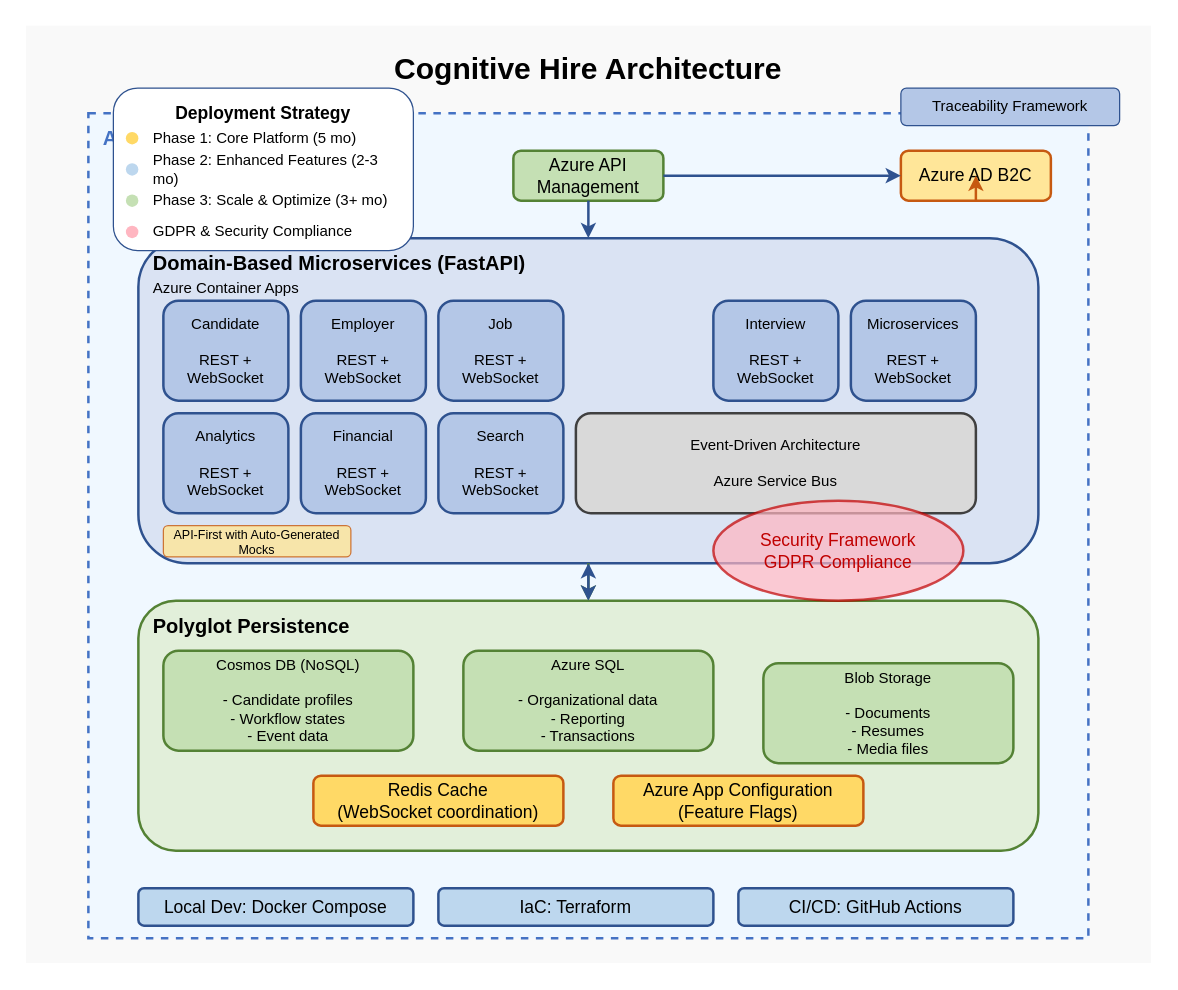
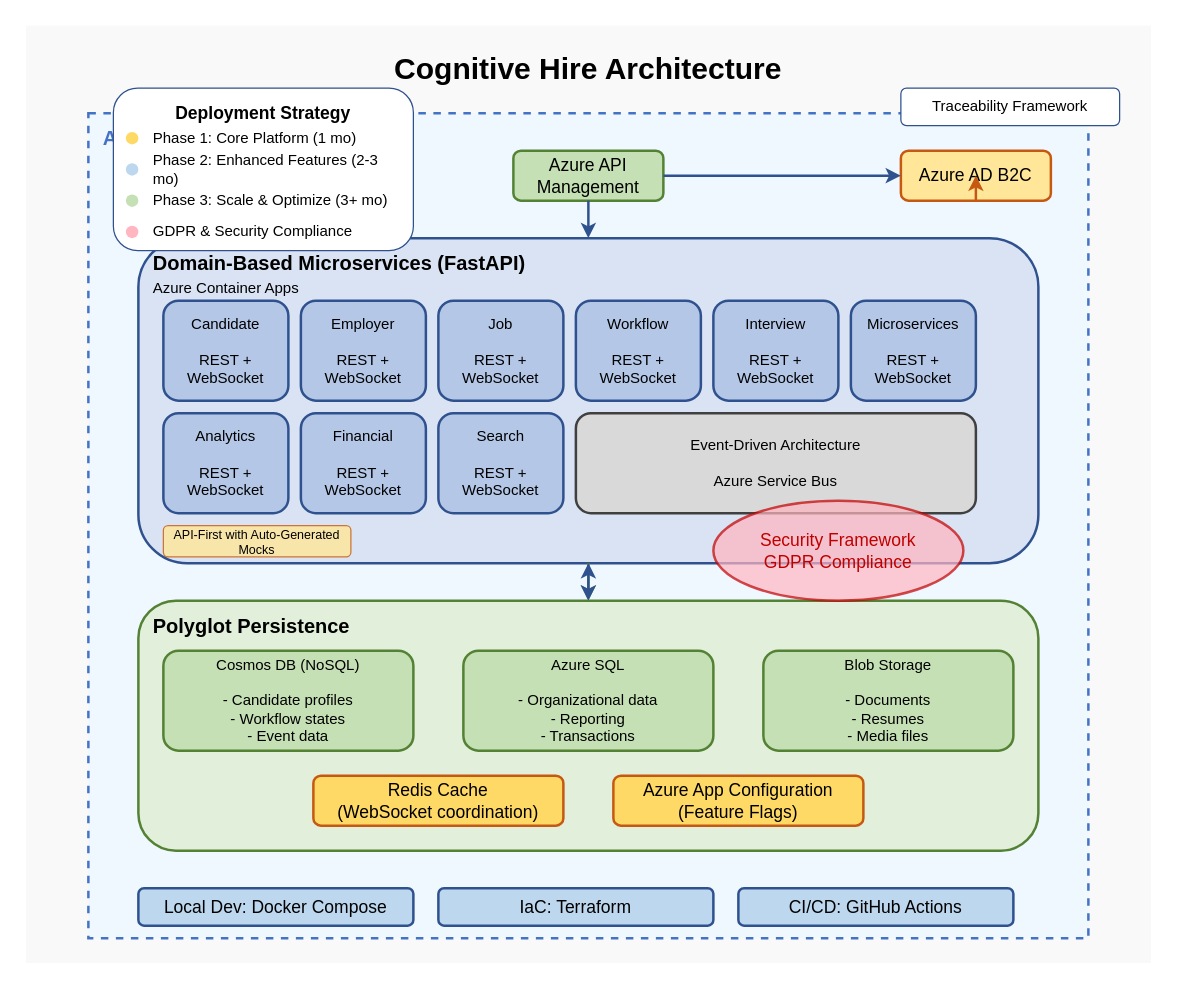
node "Traceability Framework": fillcolor #b4c7e7 -> #ffffff
node "Phase 1: Core Platform (5 mo)": label "Phase 1: Core Platform (5 mo)" -> "Phase 1: Core Platform (1 mo)"
node "Workflow REST + WebSocket": added
node "Blob Storage - Documents - Resumes - Media files": moved (888, 713) -> (888, 701)
